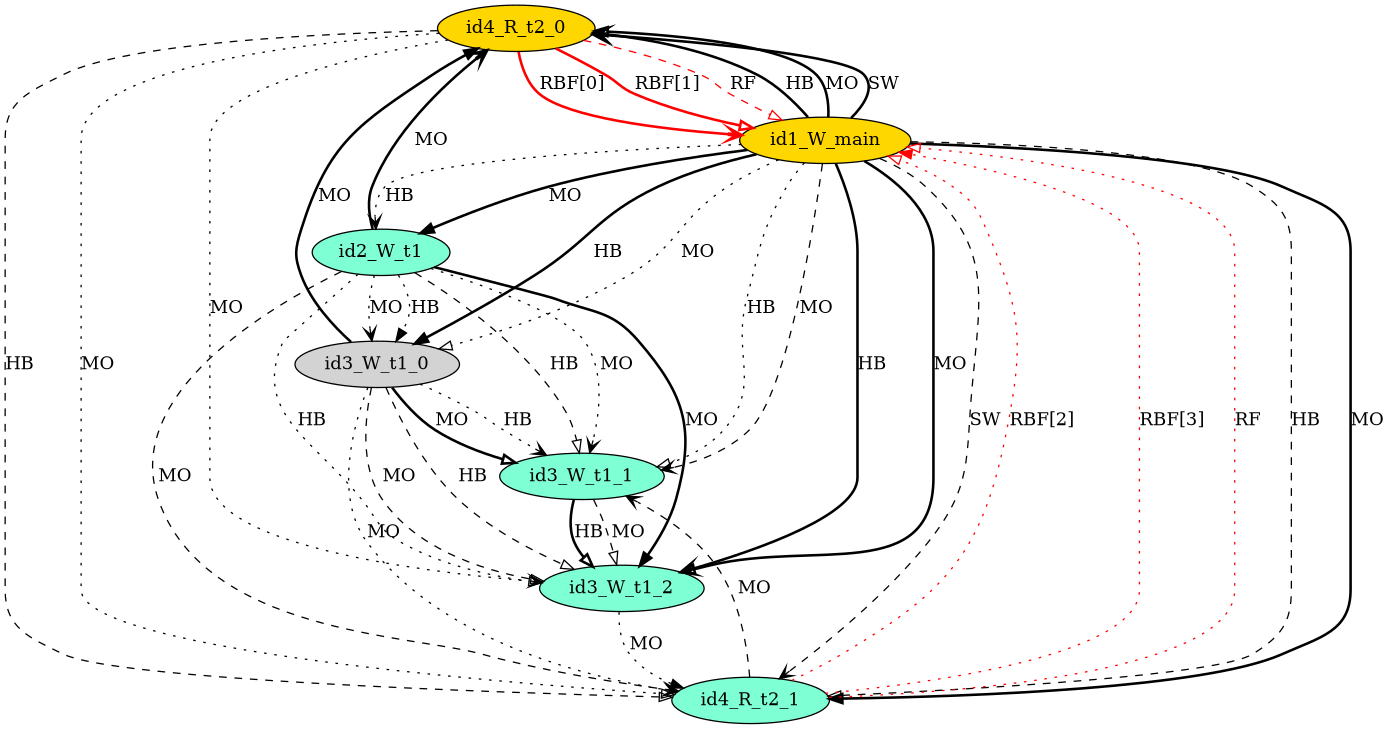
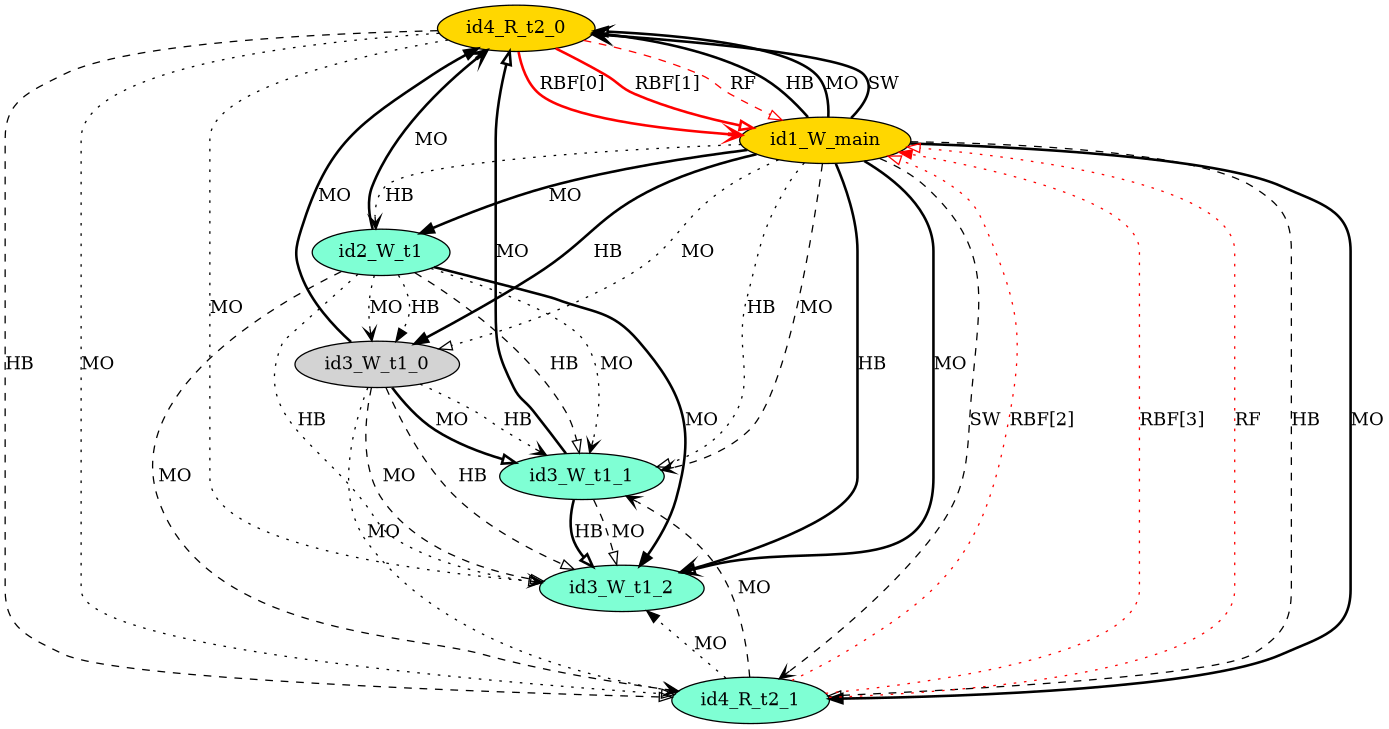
edge "id3_W_t1_1" -> "id4_R_t2_0": added, label "MO"
edge "id3_W_t1_2" -> "id4_R_t2_1": reversed
